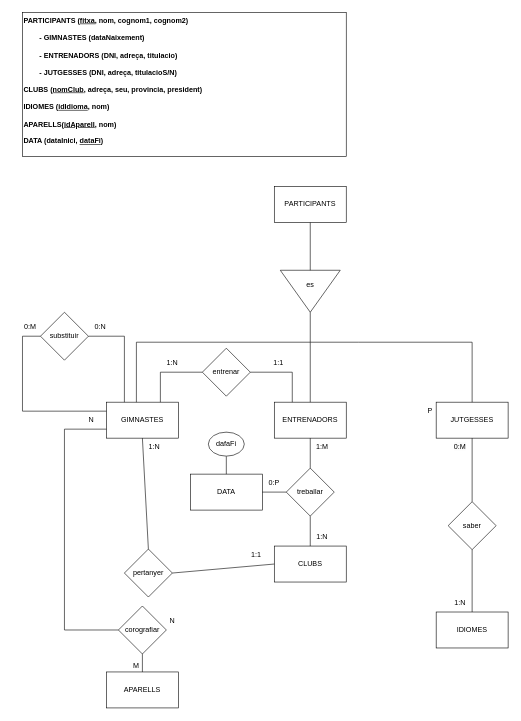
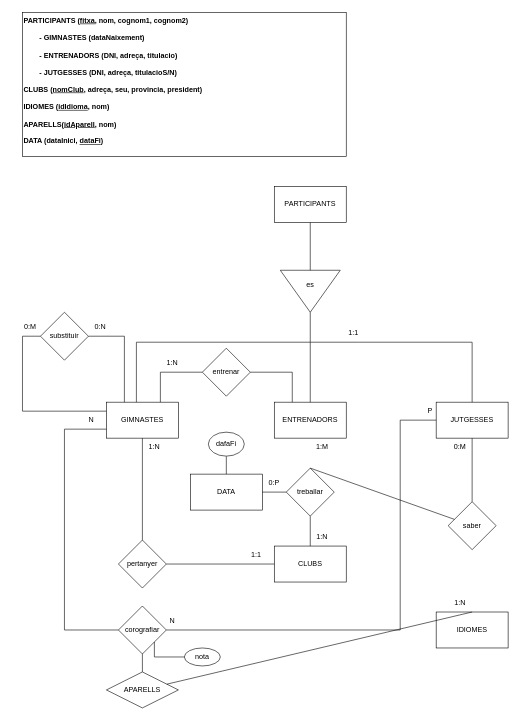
node "1:1": moved (279, 363) -> (354, 333)
edge "ENTRENADORS" -- "treballar": now "saber" -- "treballar"
edge "JUTGESSES" -- "corografiar": added
node "pertanyer": moved (149, 573) -> (143, 564)
edge "saber" -- "IDIOMES": now "APARELLS" -- "IDIOMES"
edge "corografiar" -- "nota": added
node "nota": added
node "M": removed
node "APARELLS": shape rectangle -> diamond
